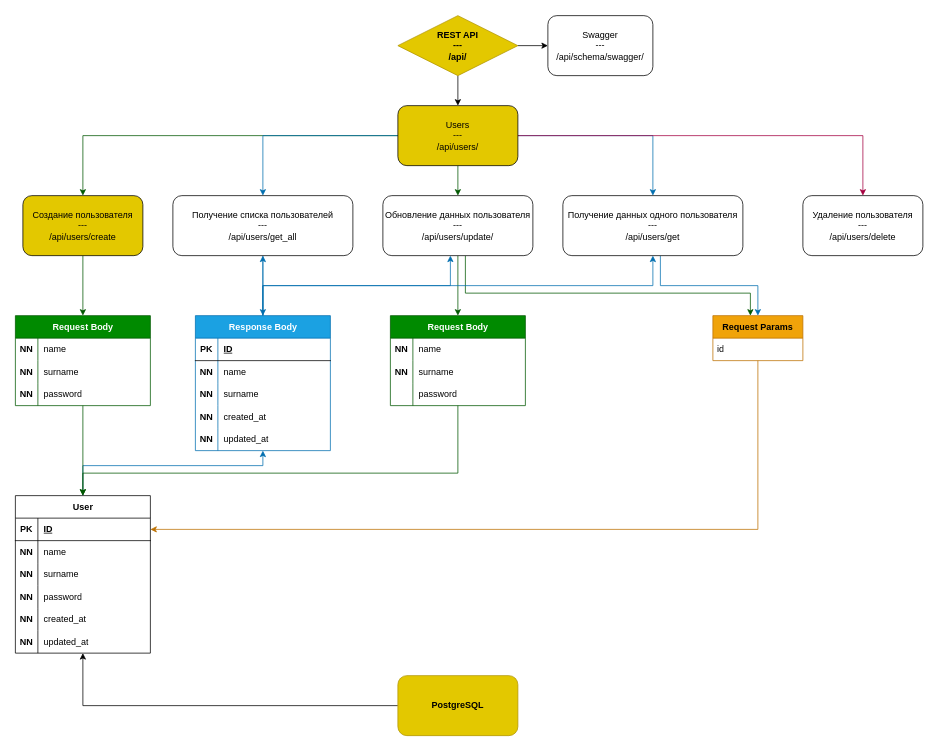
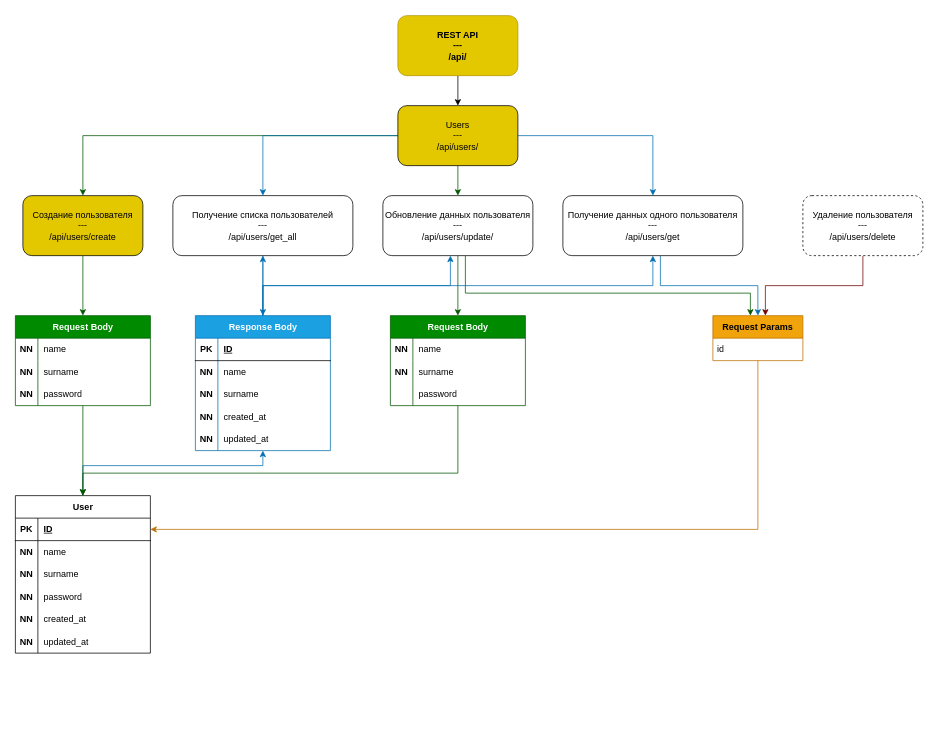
node "REST API --- /api/": shape diamond -> rounded rectangle
edge "REST API --- /api/" -> "Swagger --- /api/schema/swagger/": removed
node "Swagger --- /api/schema/swagger/": removed
edge "Users --- /api/users/" -> "Удаление пользователя --- /api/users/delete": removed
node "Удаление пользователя --- /api/users/delete": style solid -> dashed
edge "Удаление пользователя --- /api/users/delete" -> "Request Params": added
edge "PostgreSQL" -> "User": removed
node "PostgreSQL": removed
